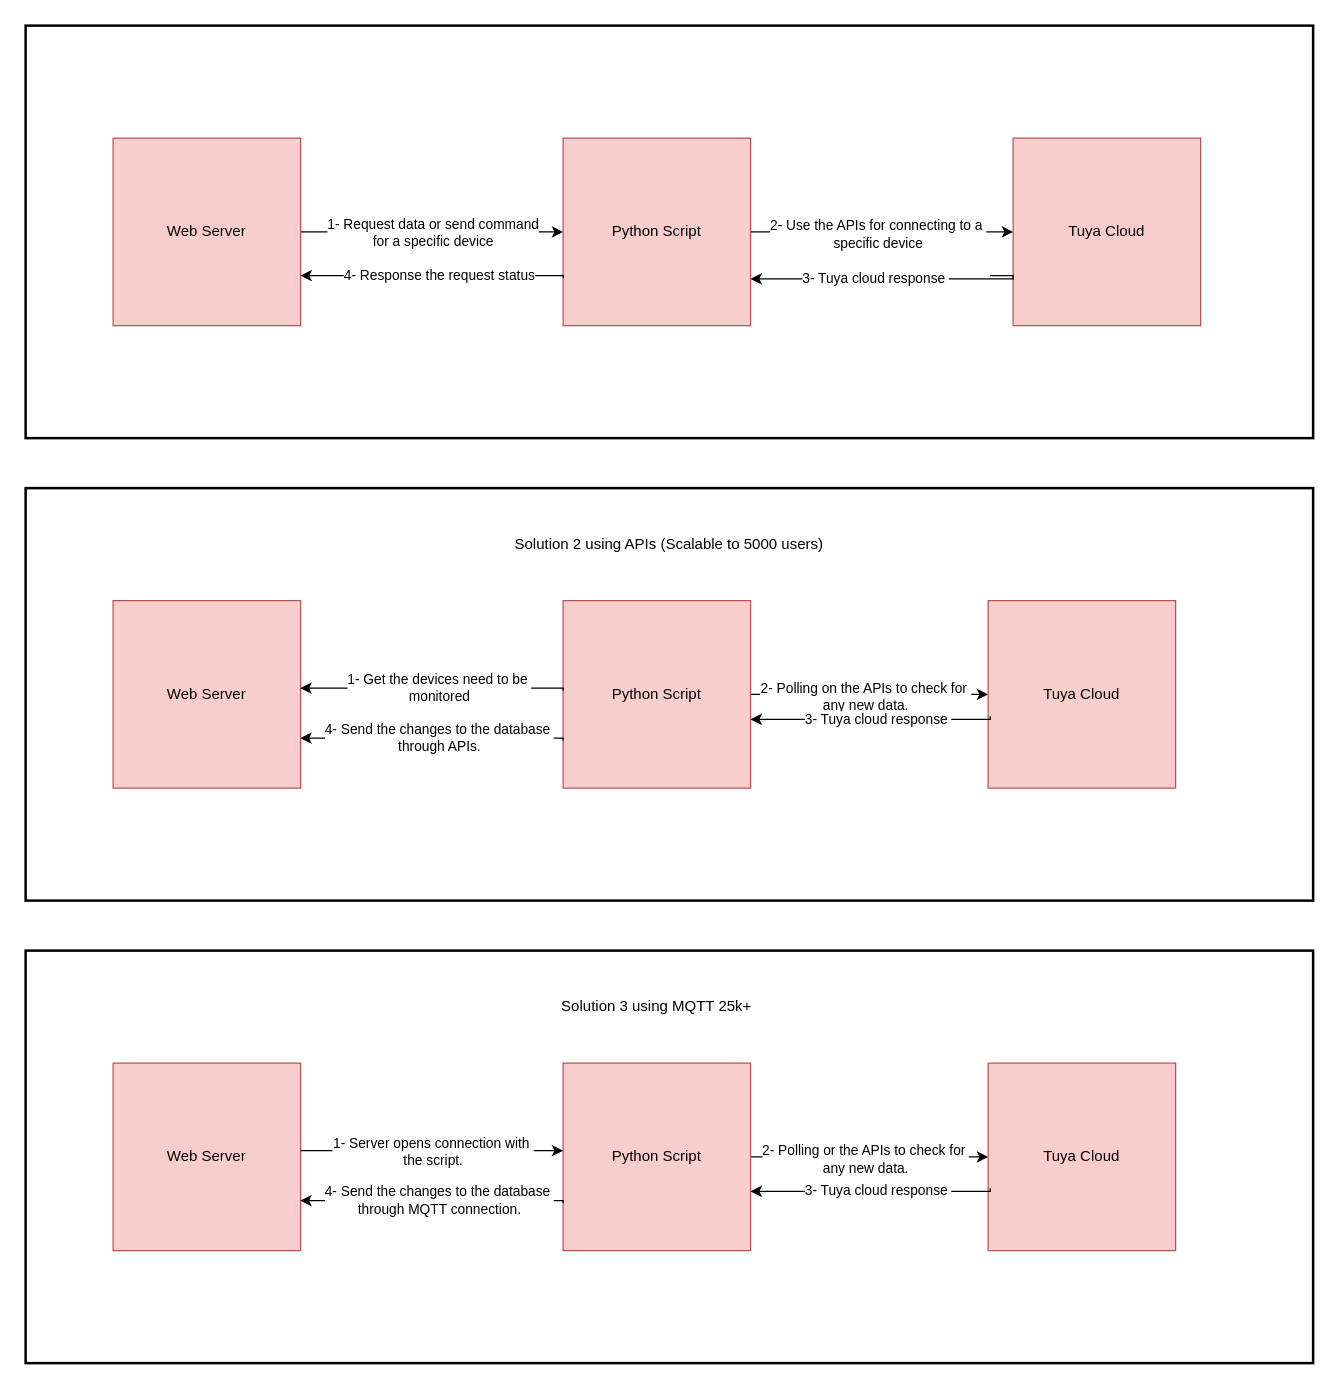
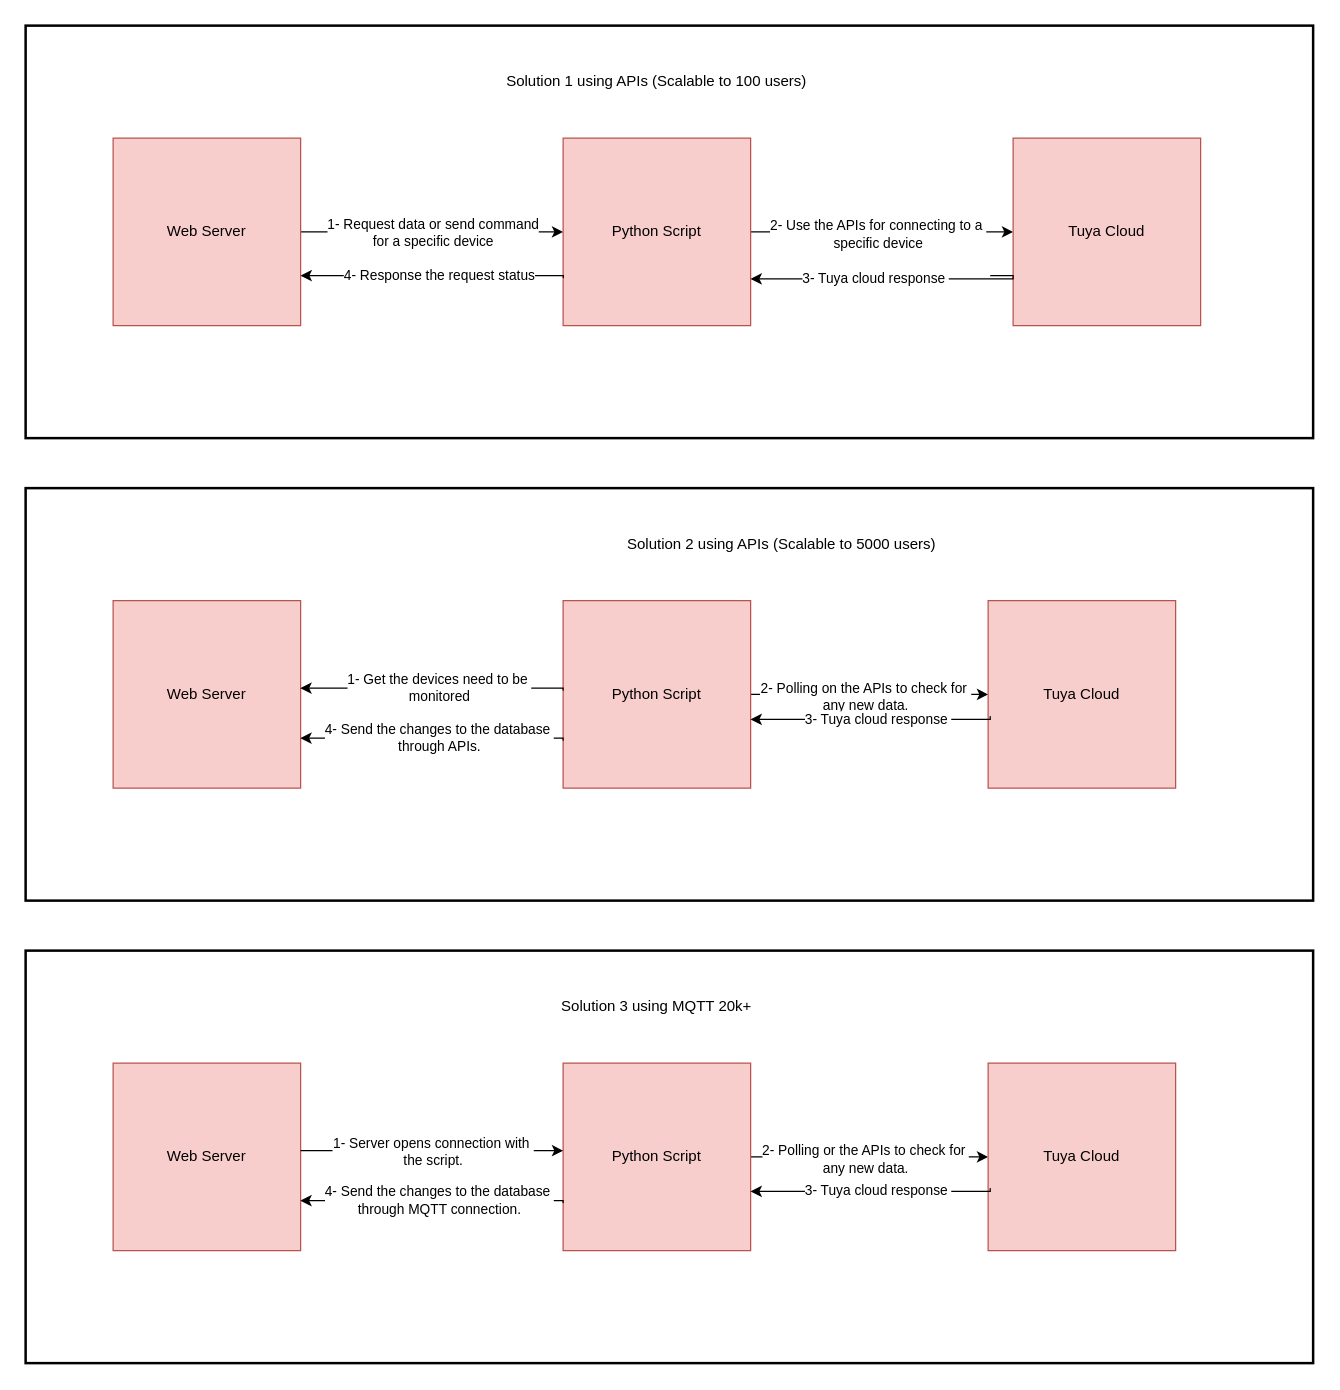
node "Solution 1 using APIs (Scalable to 100 users)": added
node "Solution 2 using APIs (Scalable to 5000 users)": size 475x38 -> 700x38
node "Solution 3 using MQTT 25k+": label "Solution 3 using MQTT 25k+" -> "Solution 3 using MQTT 20k+"
